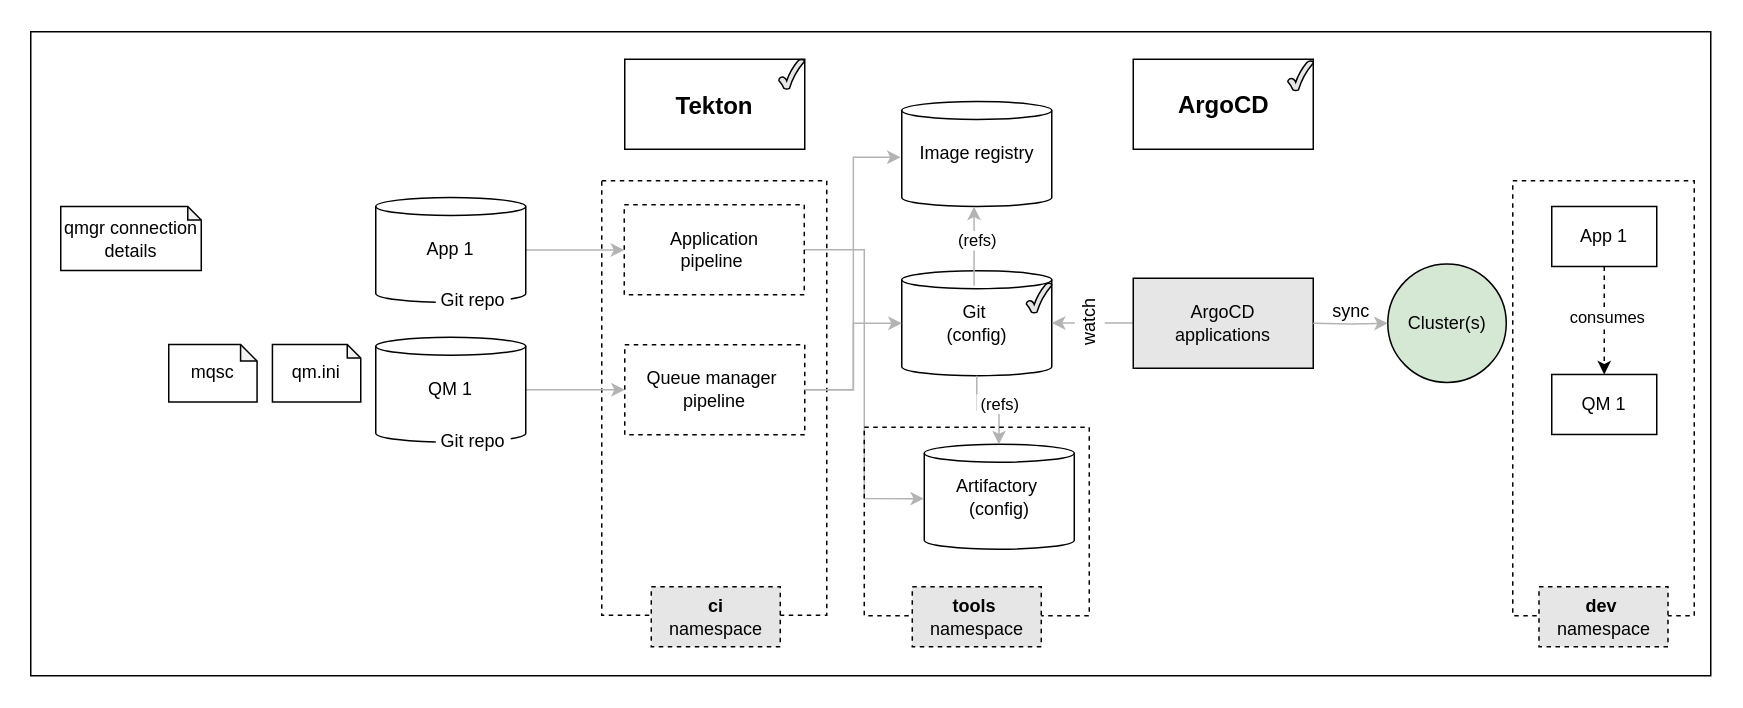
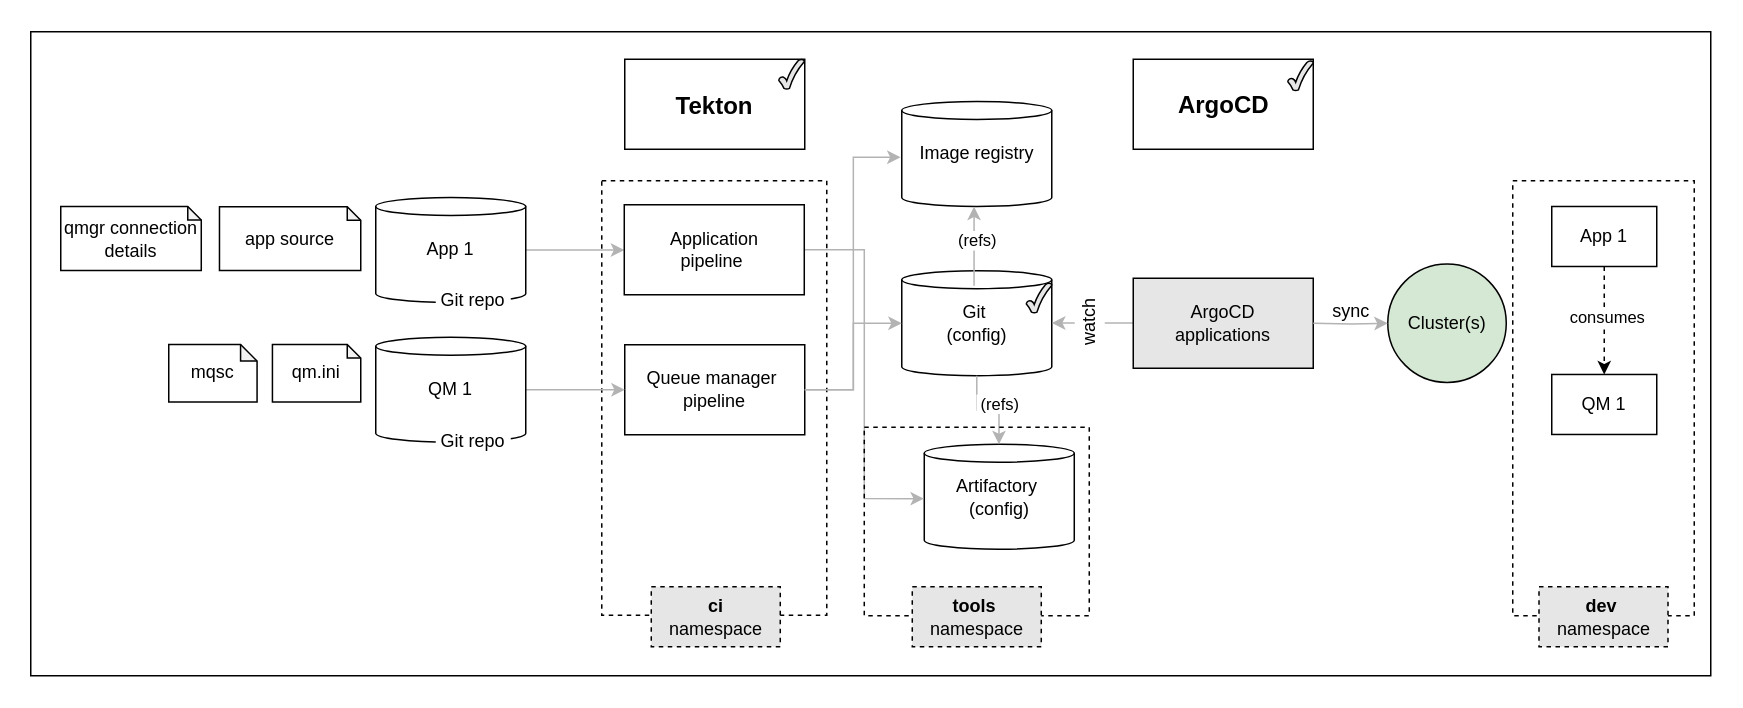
node "app source": added
node "Application pipeline": style dashed -> solid
node "Queue manager pipeline": style dashed -> solid
